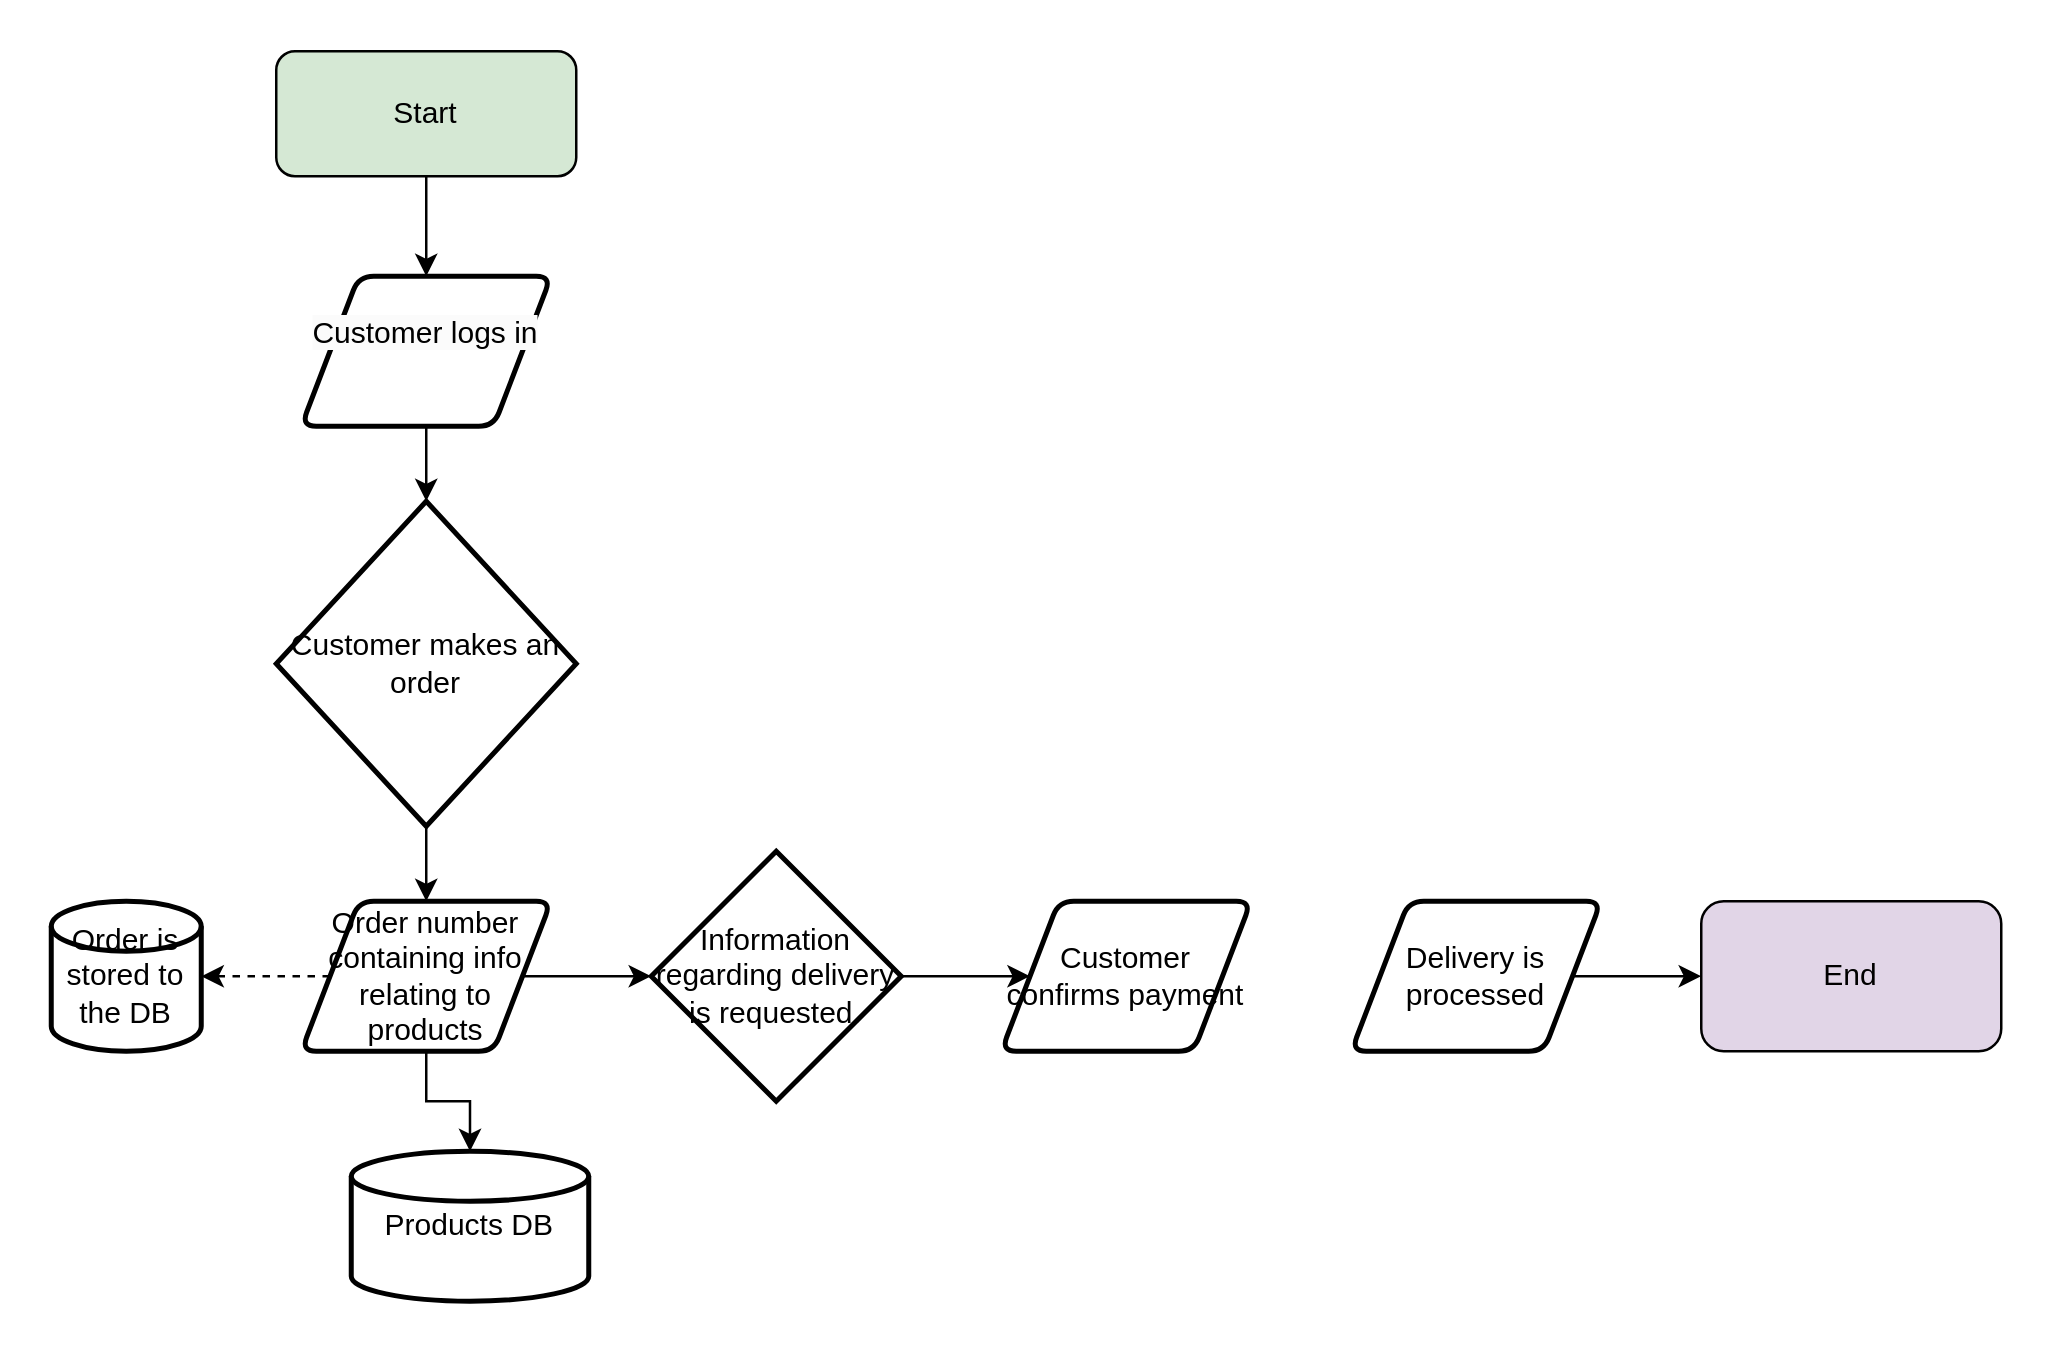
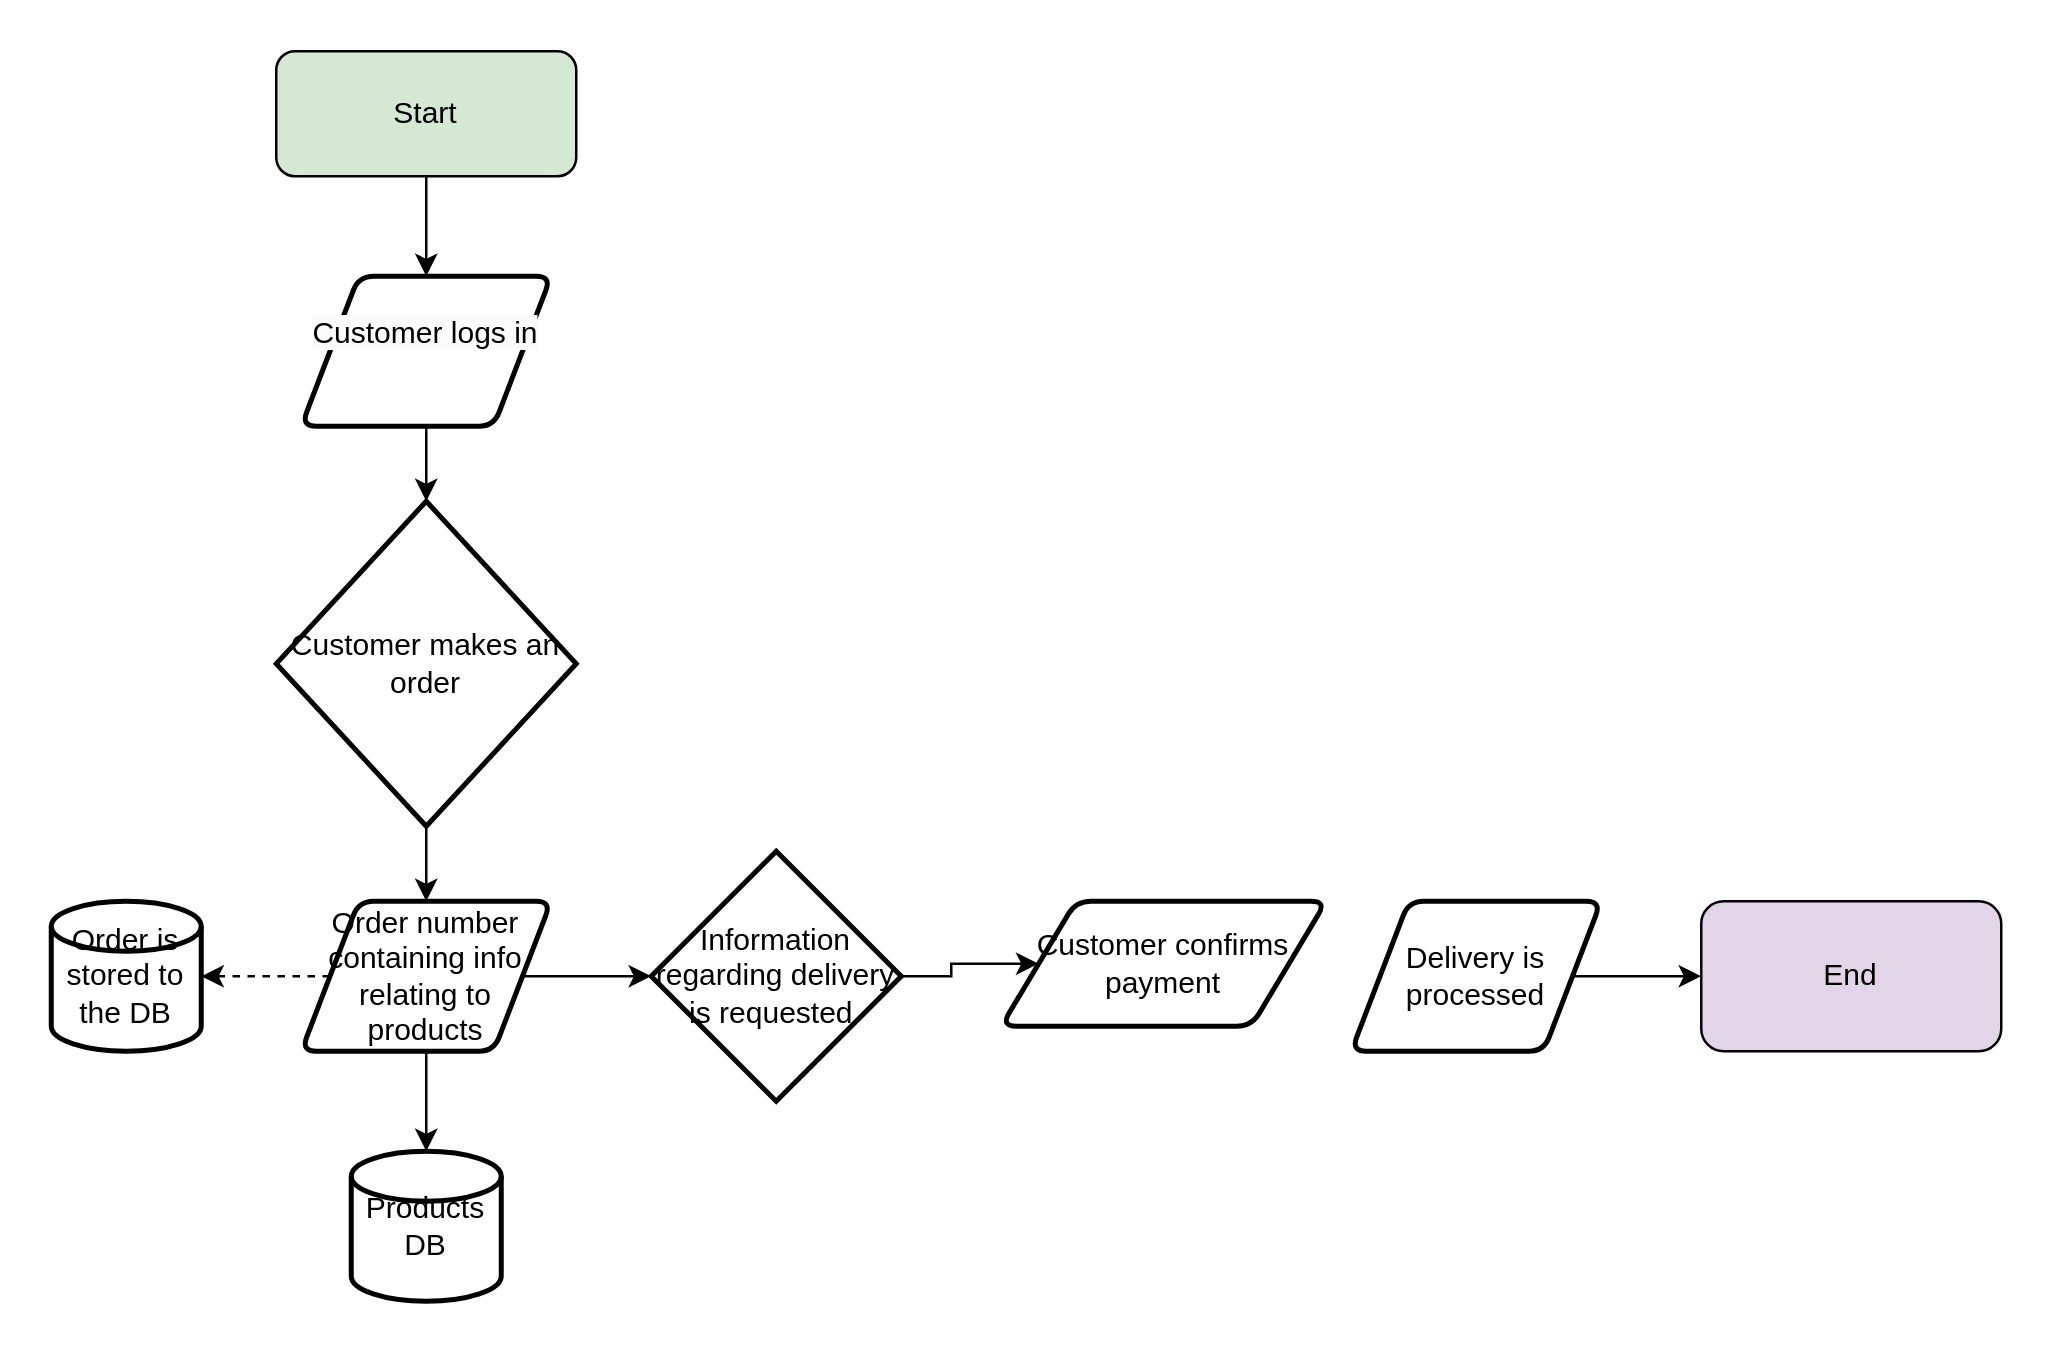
node "Customer confirms payment": size 250x150 -> 325x125
node "Products DB": size 238x150 -> 150x150
